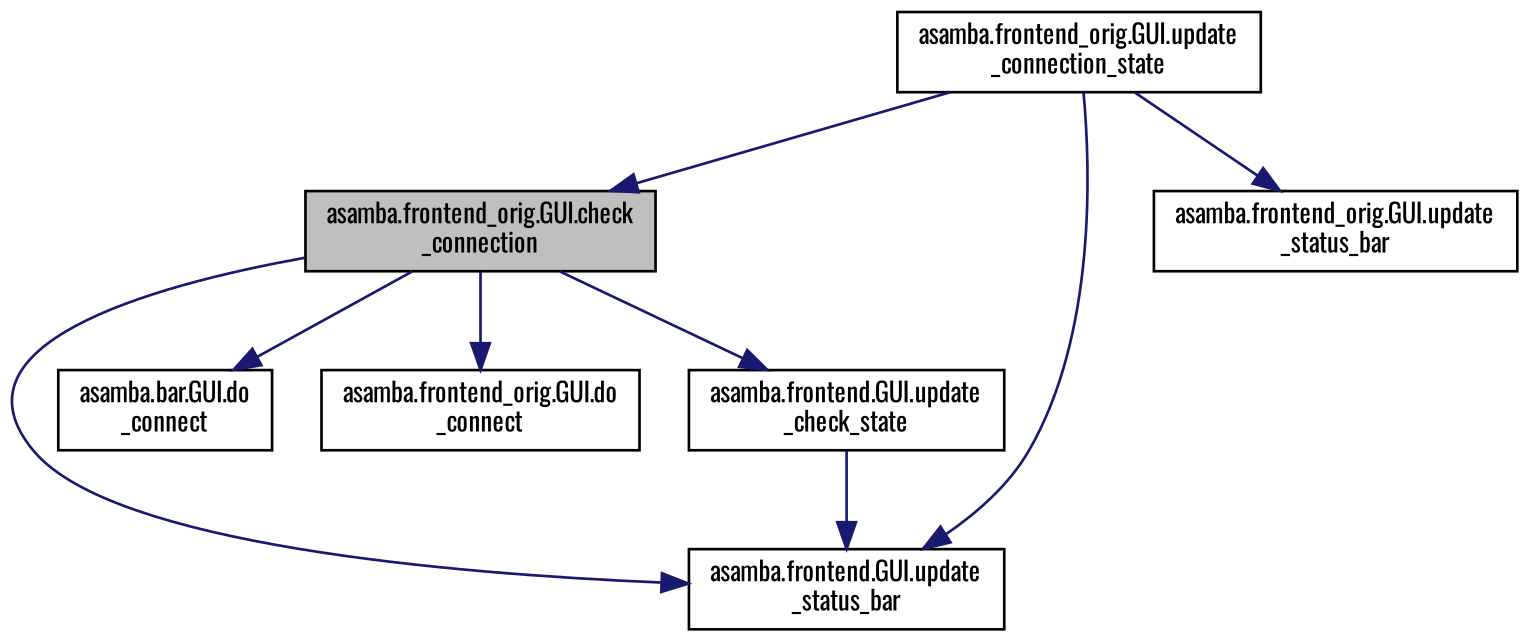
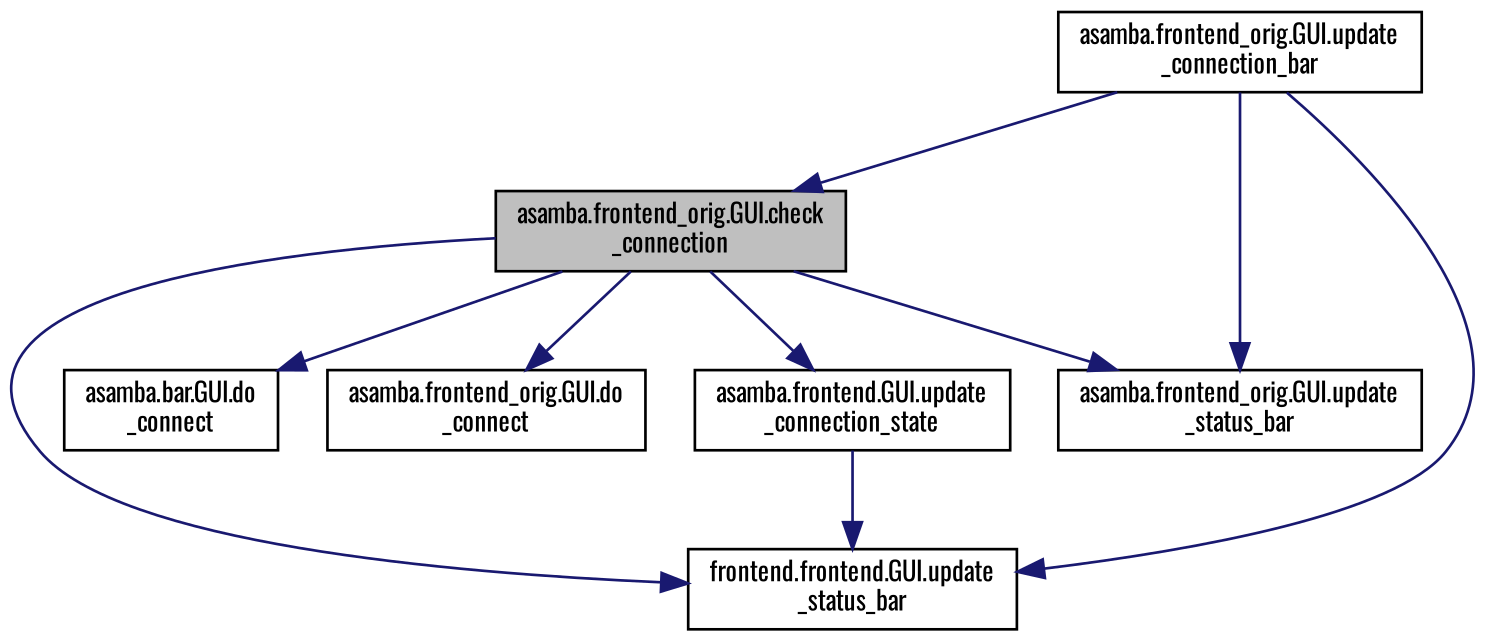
node "asamba.frontend_orig.GUI.update _connection_state": label "asamba.frontend_orig.GUI.update _connection_state" -> "asamba.frontend_orig.GUI.update _connection_bar"
edge "asamba.frontend_orig.GUI.check _connection" -> "asamba.frontend_orig.GUI.update _status_bar": added
node "asamba.frontend.GUI.update _check_state": label "asamba.frontend.GUI.update _check_state" -> "asamba.frontend.GUI.update _connection_state"
node "asamba.frontend.GUI.update _status_bar": label "asamba.frontend.GUI.update _status_bar" -> "frontend.frontend.GUI.update _status_bar"
